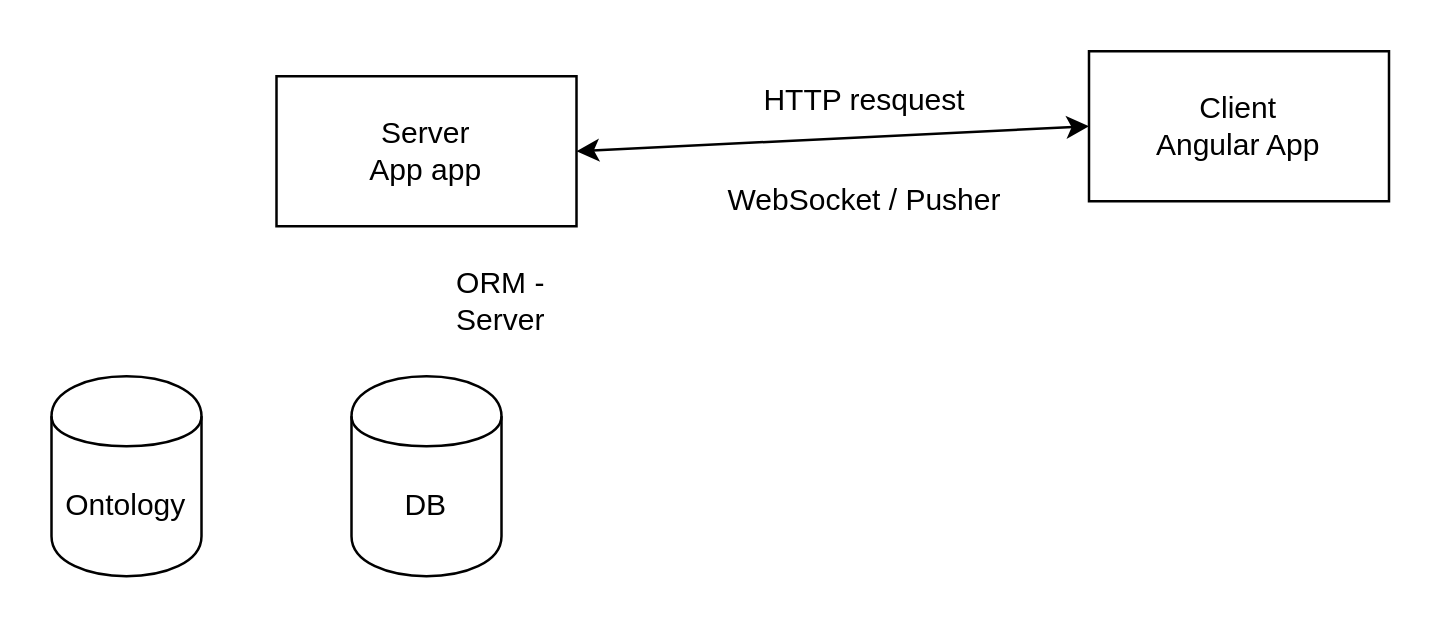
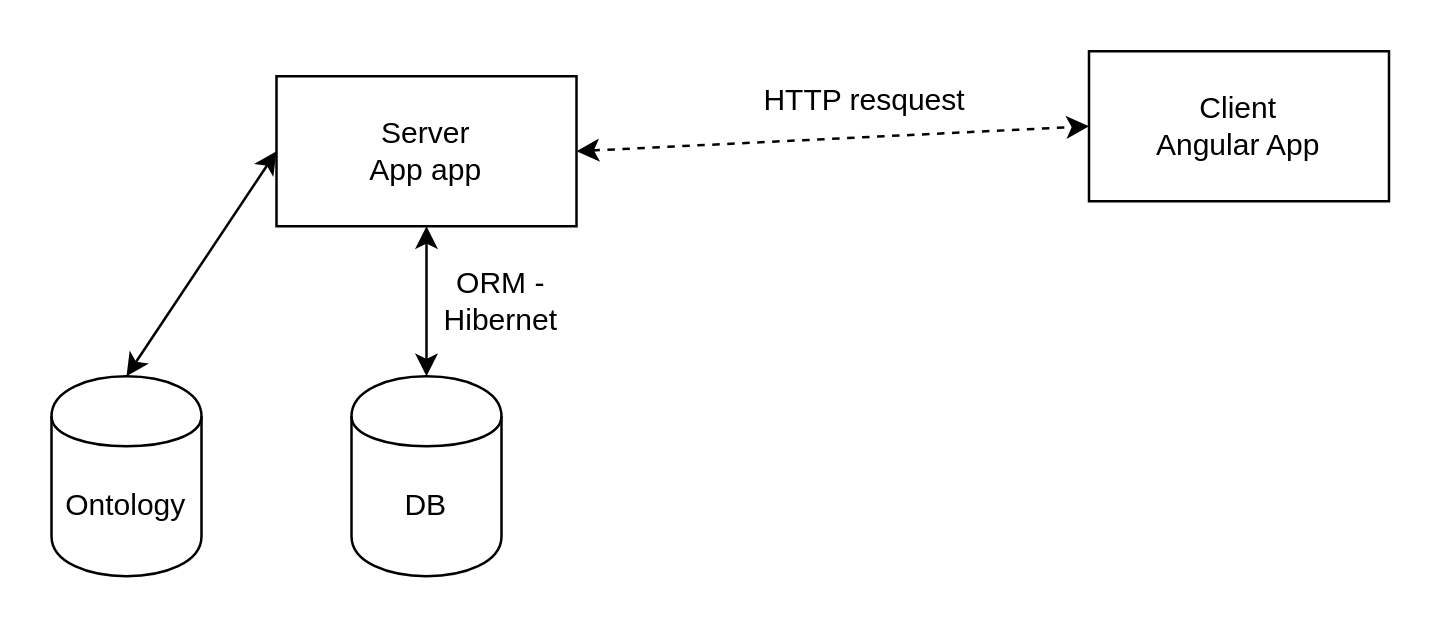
edge "Client Angular App" -- "Server App app": style solid -> dashed
node "WebSocket / Pusher": removed
edge "Server App app" -- "Ontology": added
edge "Server App app" -- "DB": added
node "ORM - Server": label "ORM - Server" -> "ORM - Hibernet"
